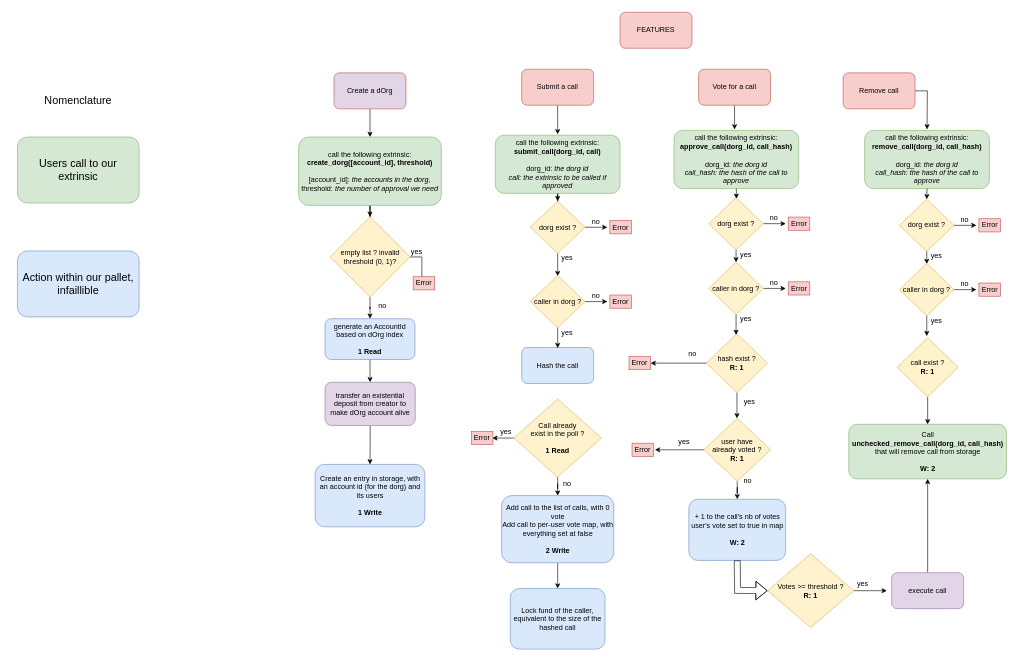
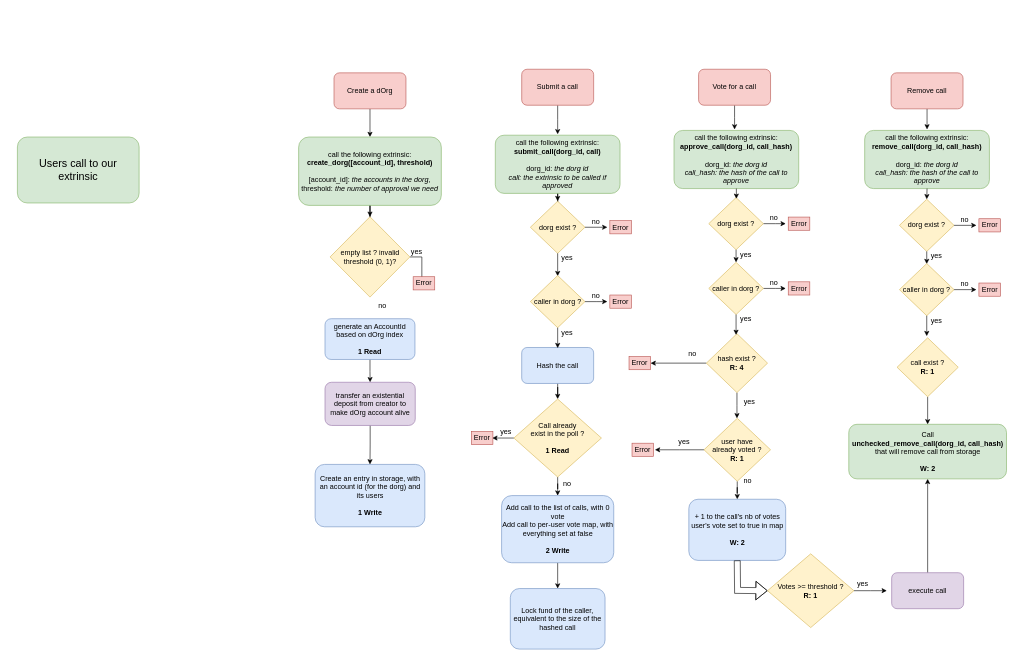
node "FEATURES": removed
node "Create a dOrg": fillcolor #e1d5e7 -> #f8cecc
node "Remove call": moved (879, 91) -> (927, 91)
node "Nomenclature": removed
node "Action within our pallet, infaillible": removed
edge "empty list ? invalid threshold (0, 1)?" -> "generate an AccountId based on dOrg index 1 Read": removed
node "hash exist ? R: 1": label "hash exist ? R: 1" -> "hash exist ? R: 4"
edge "Hash the call" -> "Call already exist in the poll ? 1 Read": added
